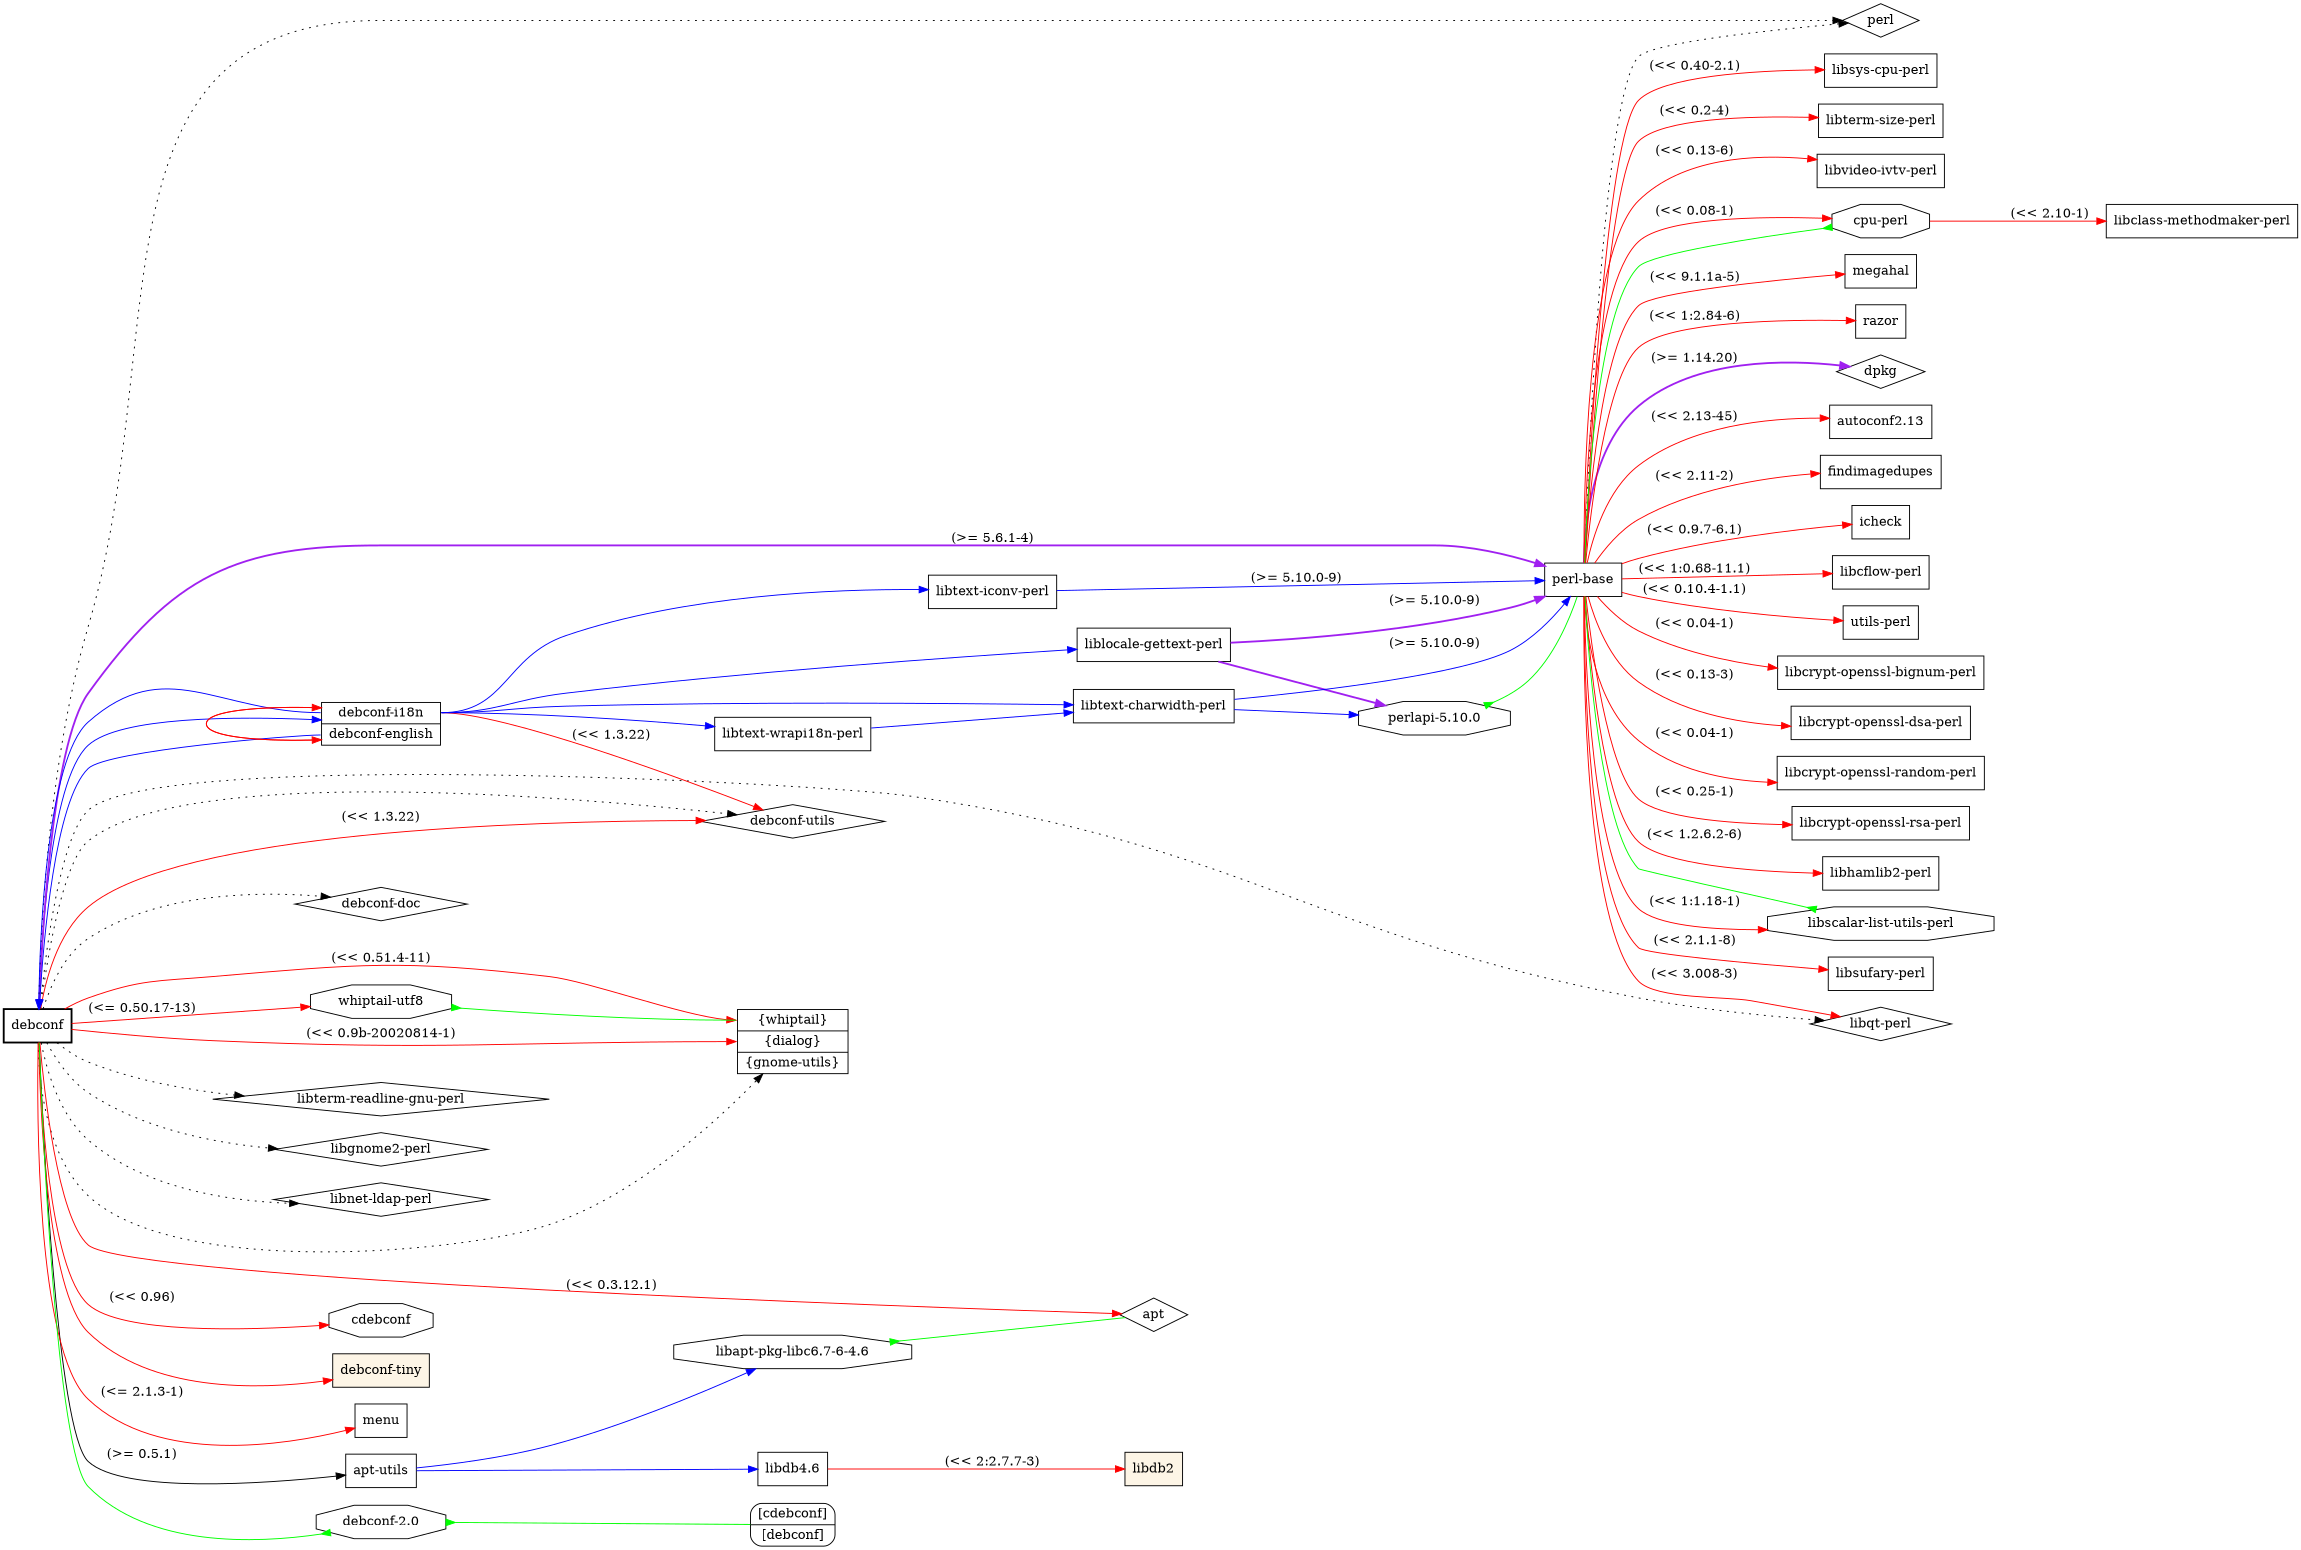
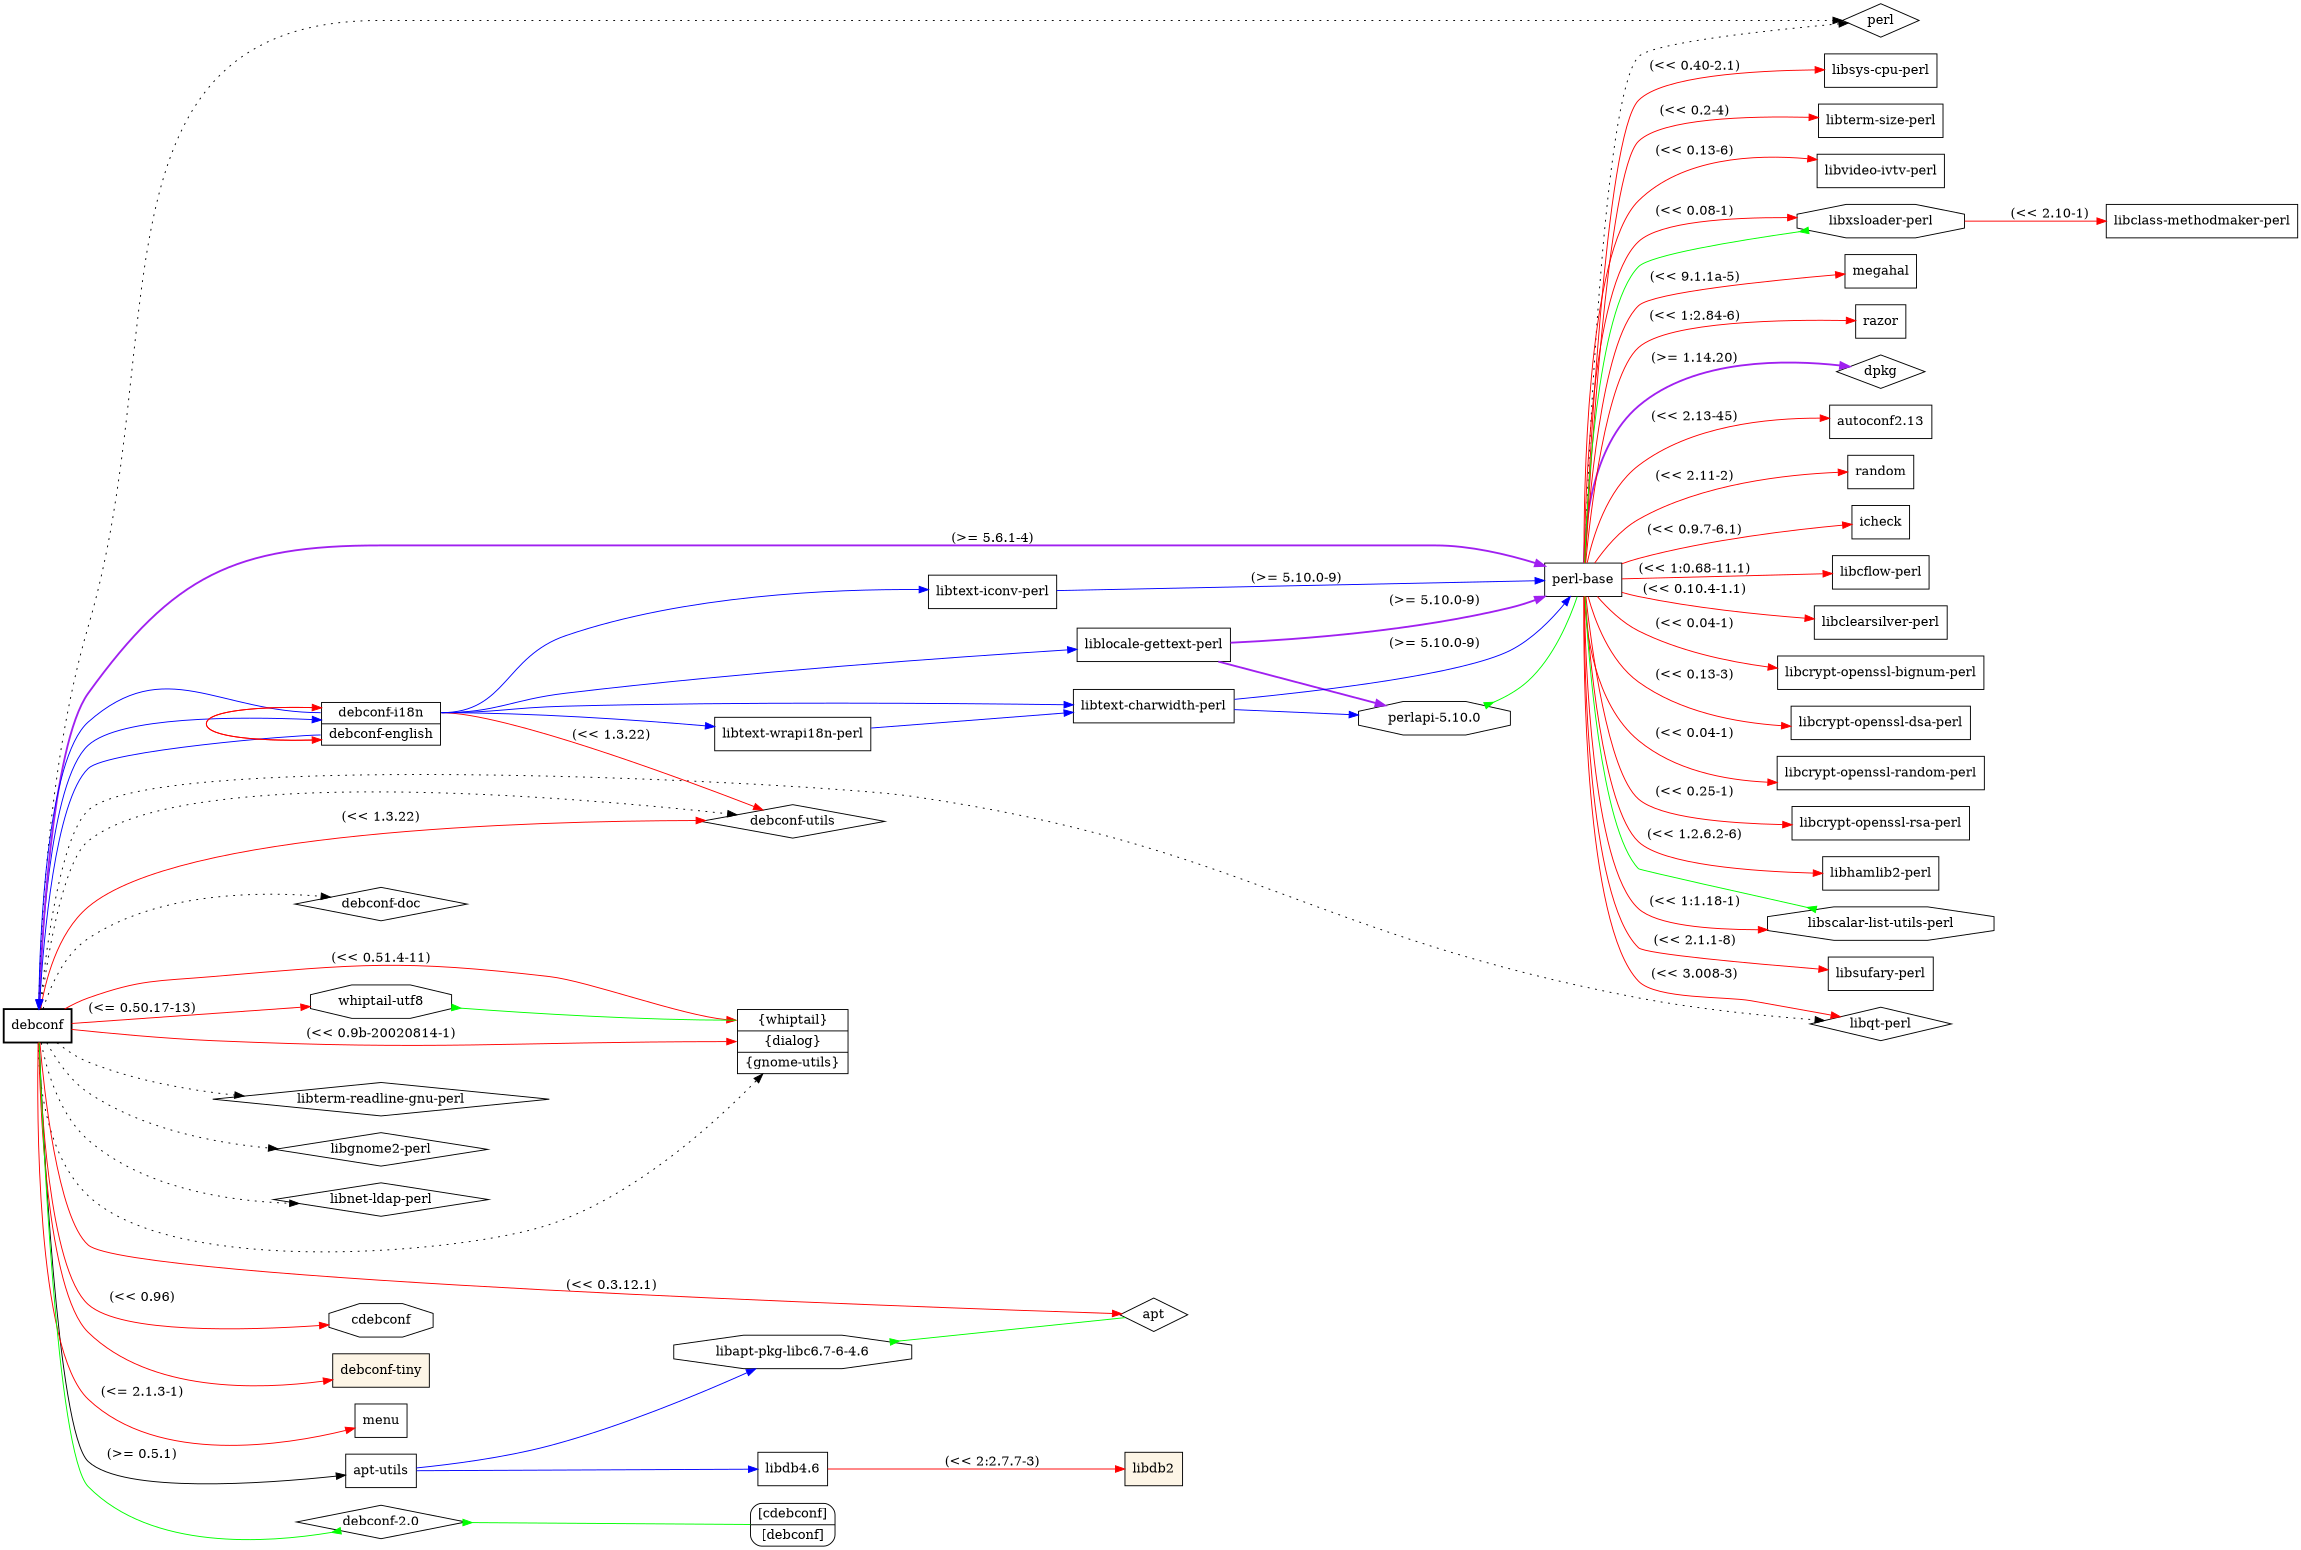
node "cpu-perl": label "cpu-perl" -> "libxsloader-perl"
node "findimagedupes": label "findimagedupes" -> "random"
node "utils-perl": label "utils-perl" -> "libclearsilver-perl"
node "debconf-2.0": shape octagon -> diamond
